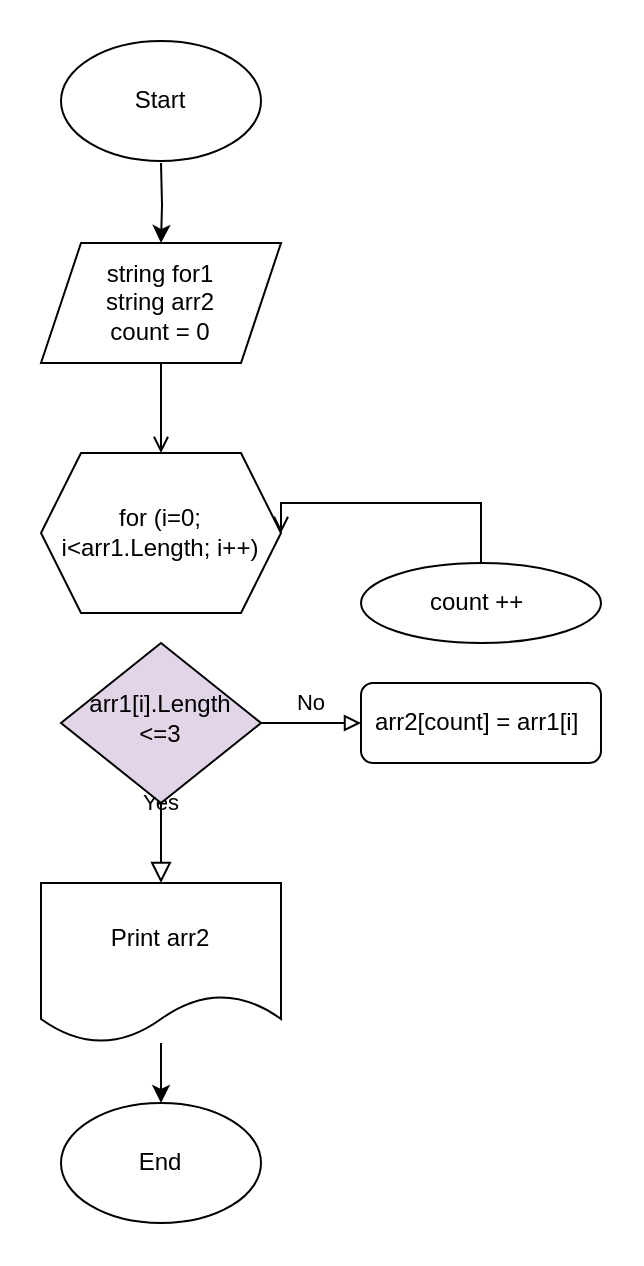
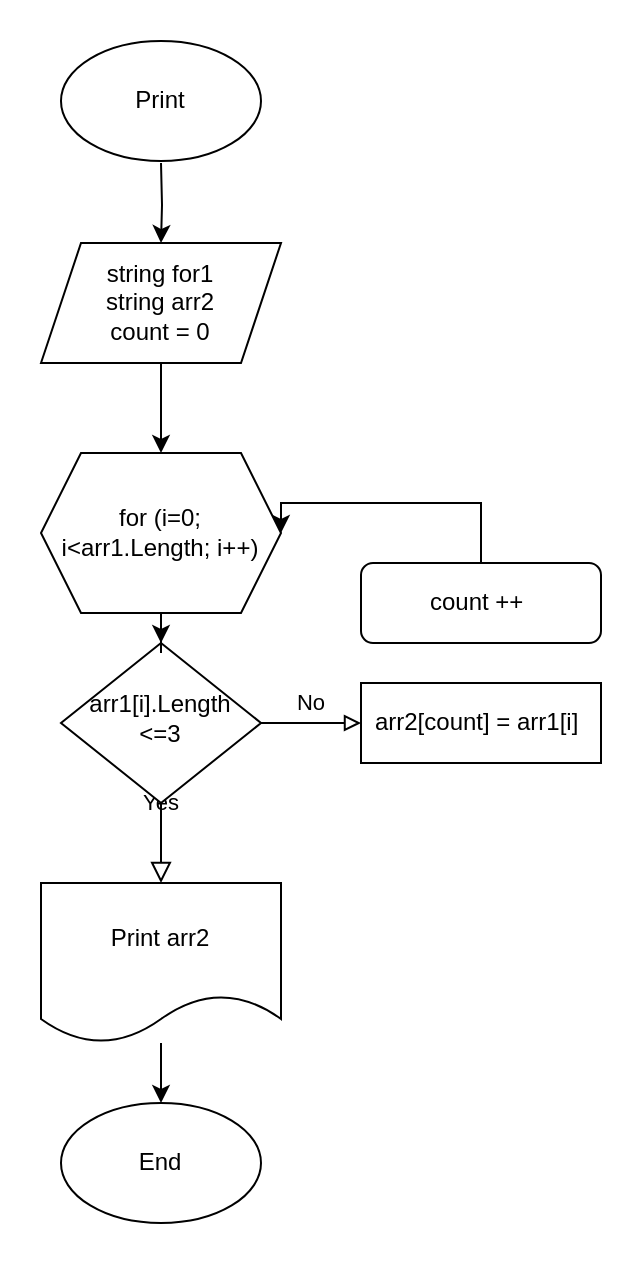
node "Start": label "Start" -> "Print"
edge "string for1 string arr2 count = 0" -> "for (i=0; i<arr1.Length; i++)": arrowhead open -> classic
edge "count ++" -> "for (i=0; i<arr1.Length; i++)": arrowhead open -> classic
node "count ++": shape ellipse -> rounded rectangle
edge "for (i=0; i<arr1.Length; i++)" -> "arr1[i].Length <=3": added
node "arr1[i].Length <=3": fillcolor #e1d5e7 -> #ffffff
node "arr2[count] = arr1[i]": shape rounded rectangle -> rectangle
